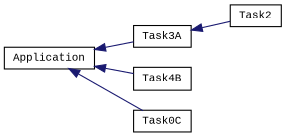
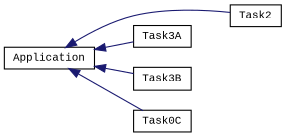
edge "Task2" -> "Task3A": now "Task2" -> "Application"
node "Task4B": label "Task4B" -> "Task3B"
